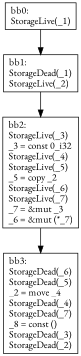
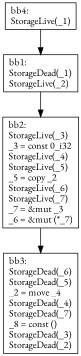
node "bb0: StorageLive(_1)": label "bb0: StorageLive(_1)" -> "bb4: StorageLive(_1)"
